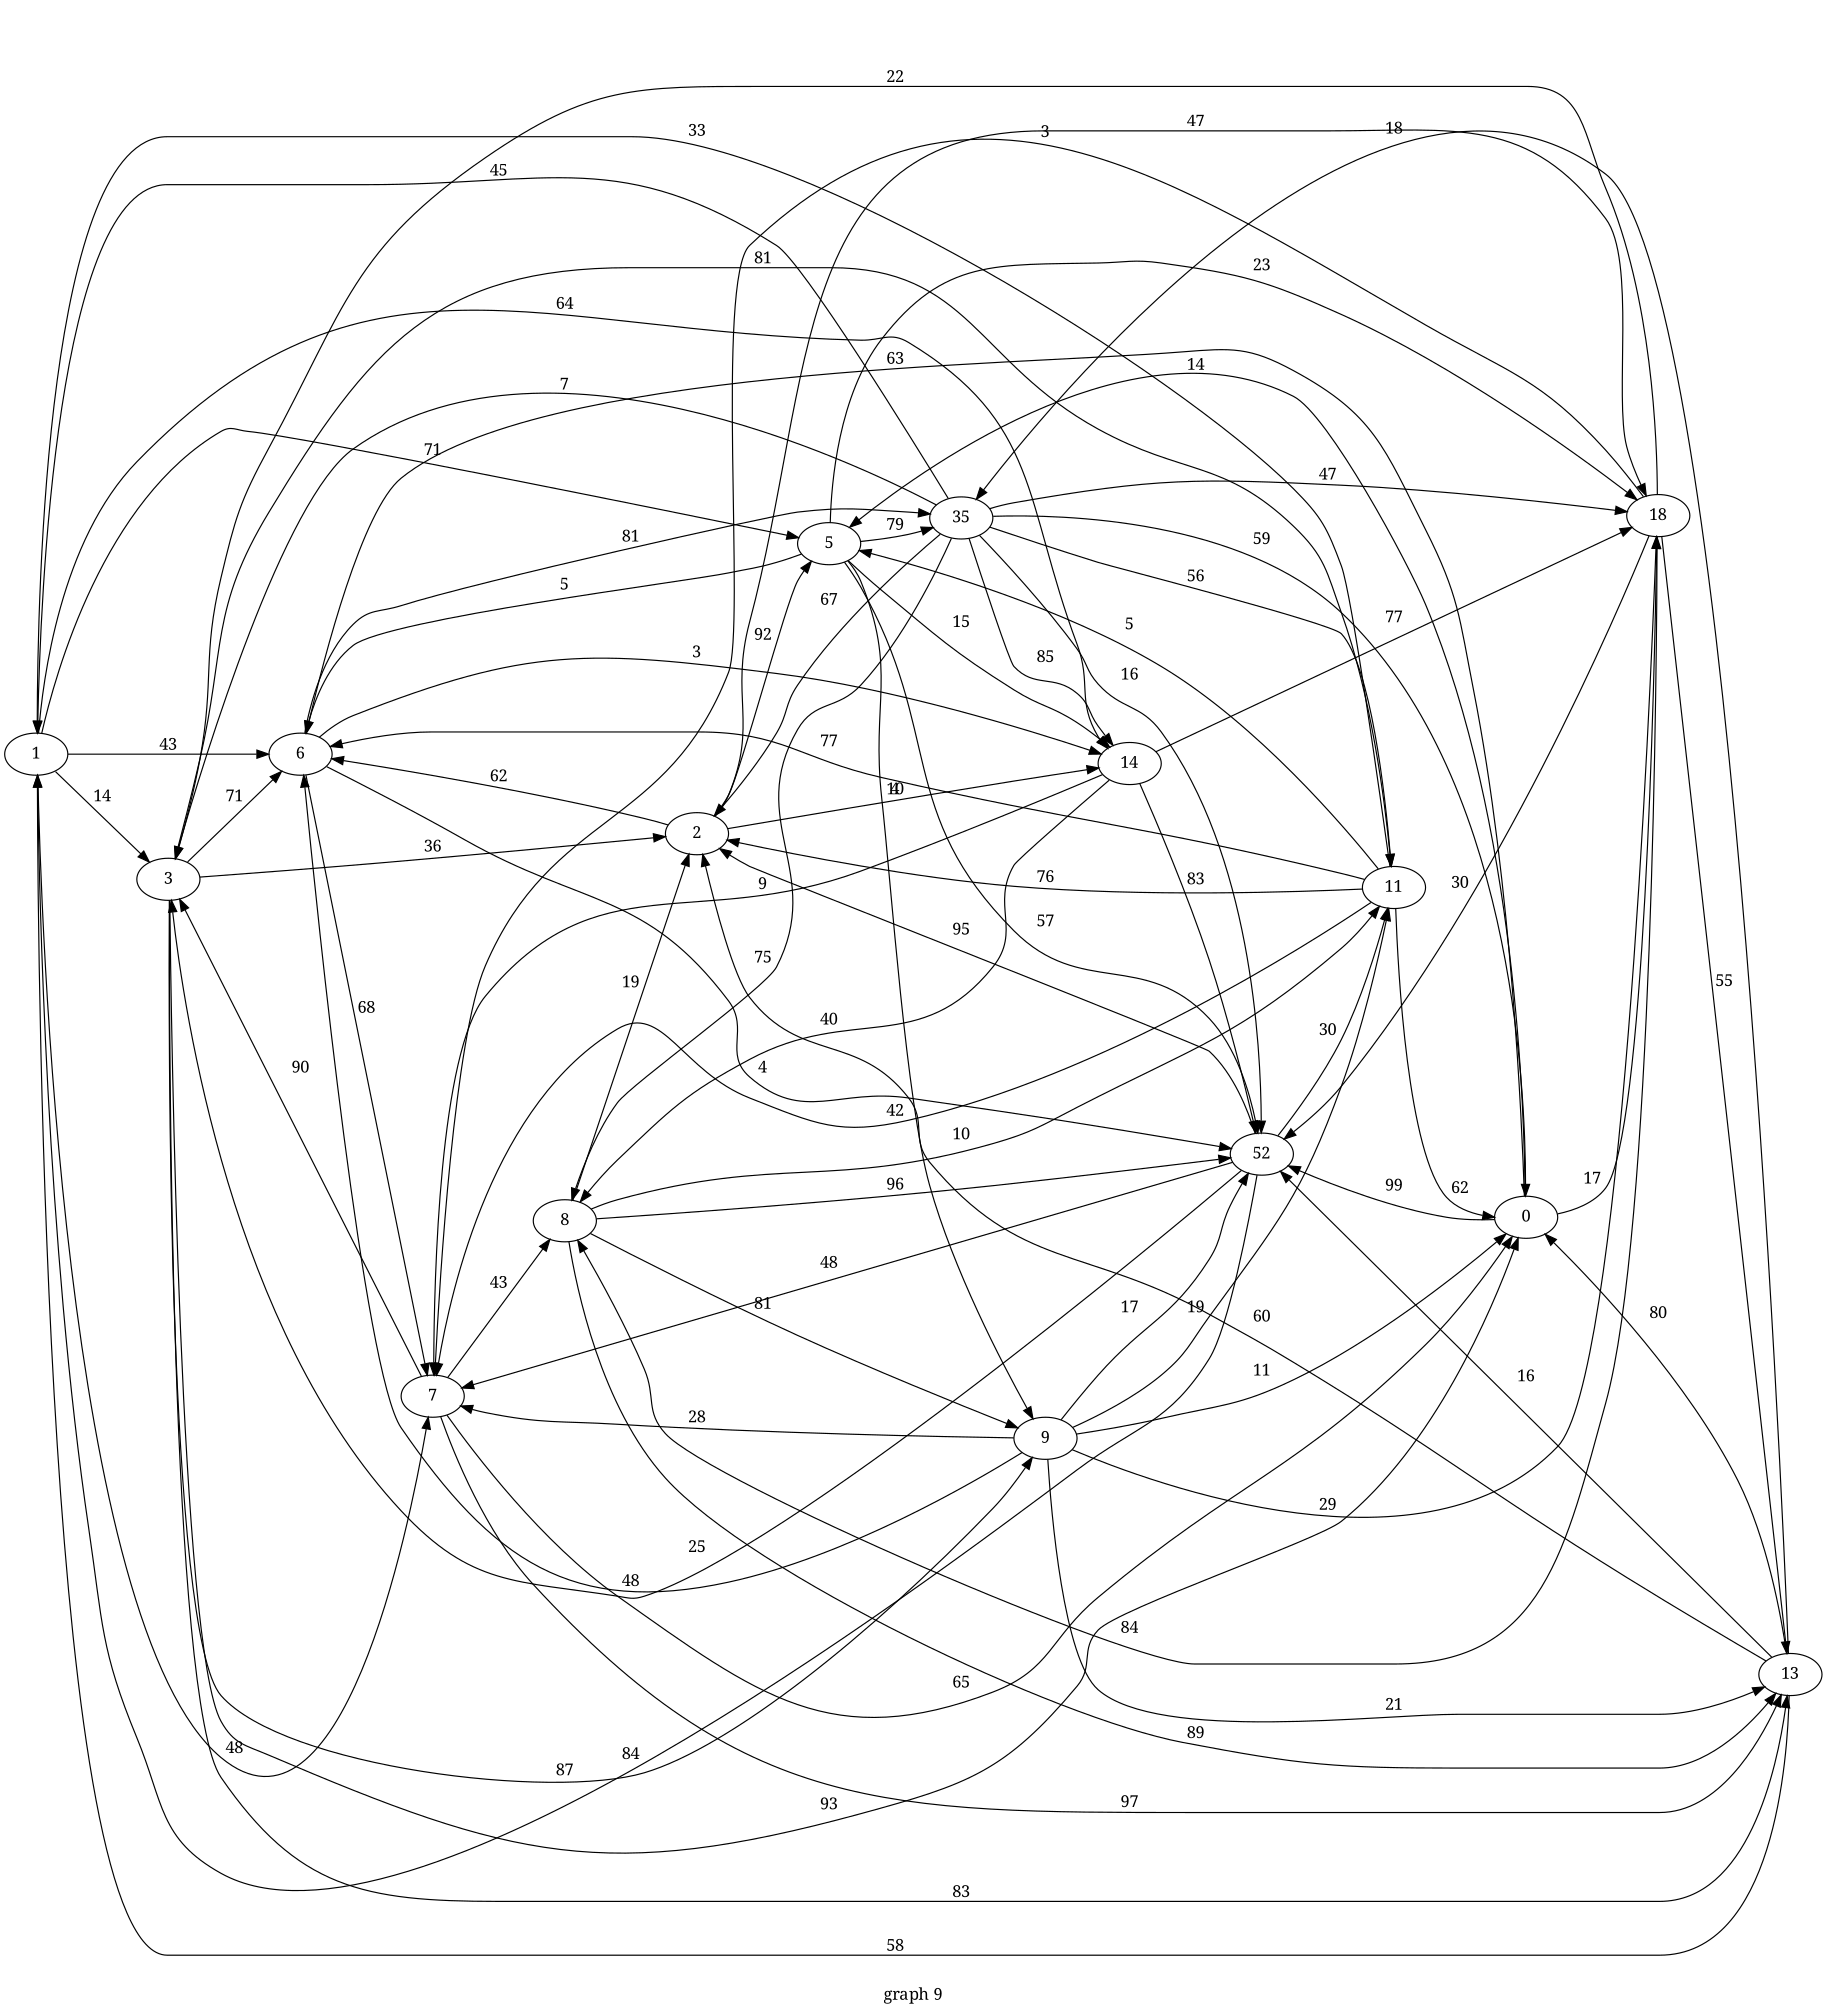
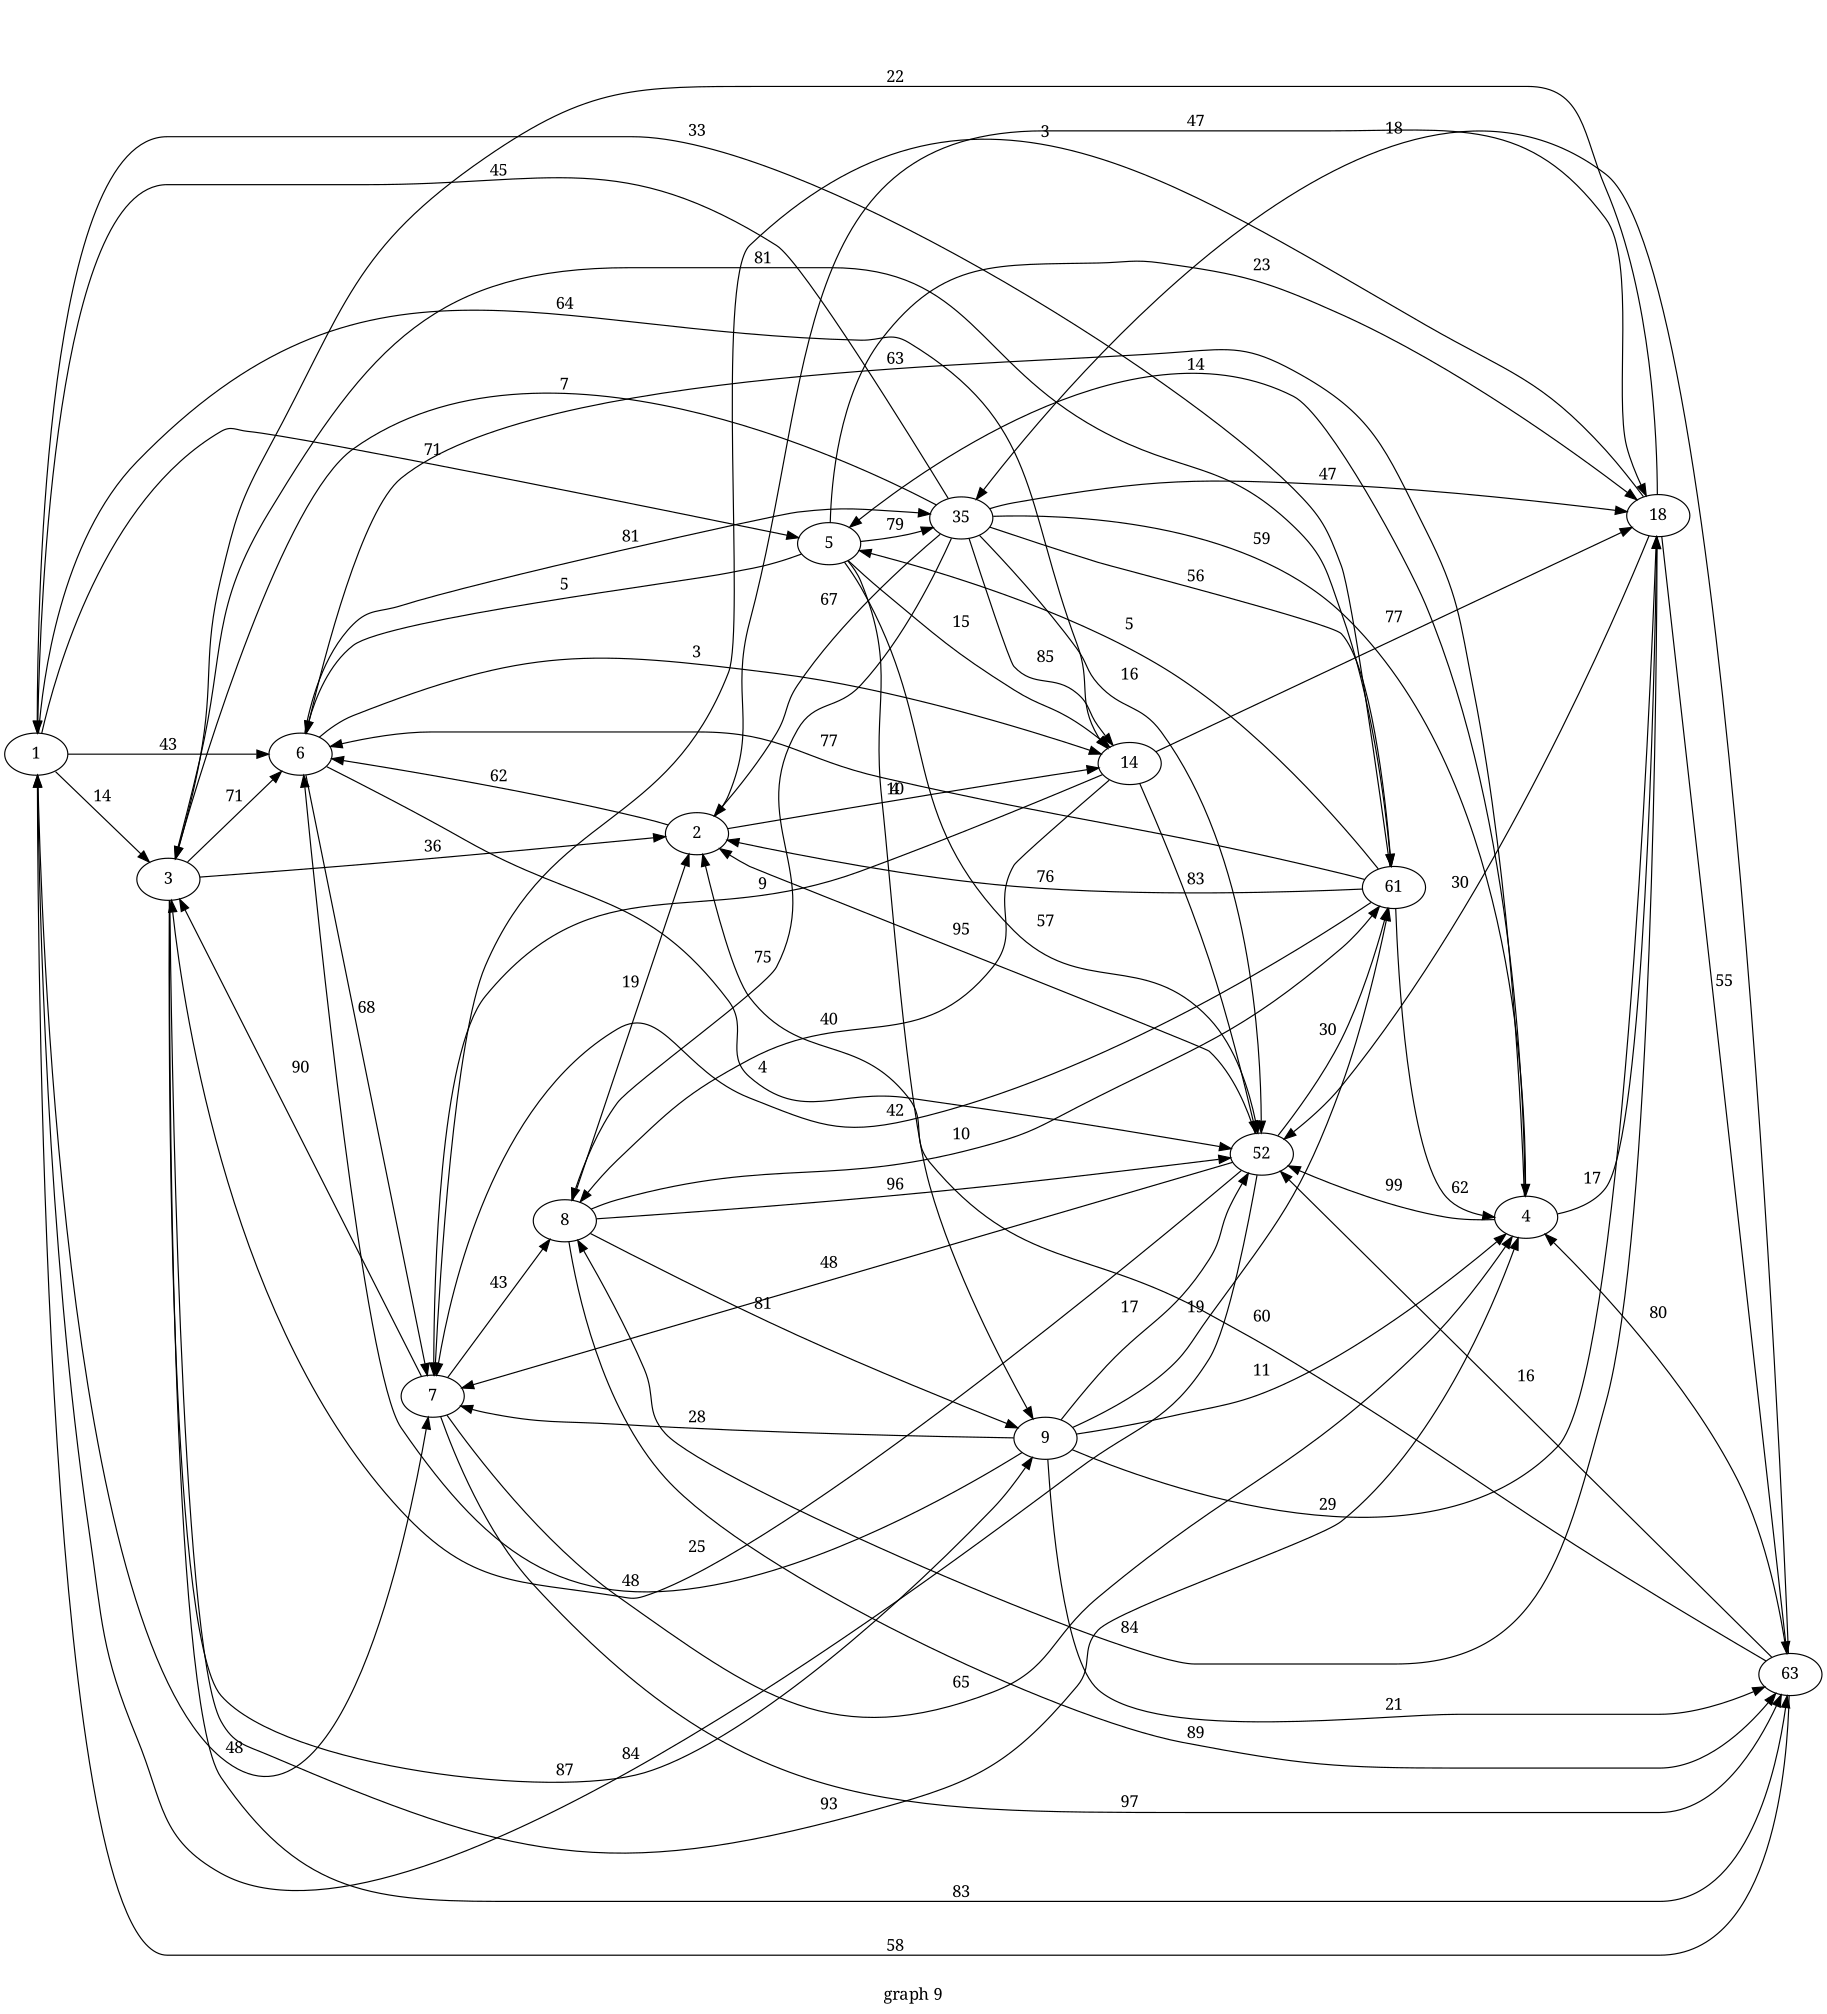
edge "2" -> "5": removed, label "92"
node "11": label "11" -> "61"
node "0": label "0" -> "4"
node "13": label "13" -> "63"
